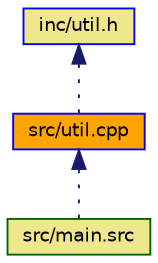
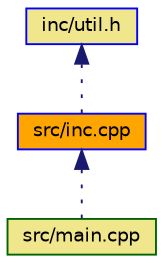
node "src/util.cpp": label "src/util.cpp" -> "src/inc.cpp"
node "src/main.src": label "src/main.src" -> "src/main.cpp"
